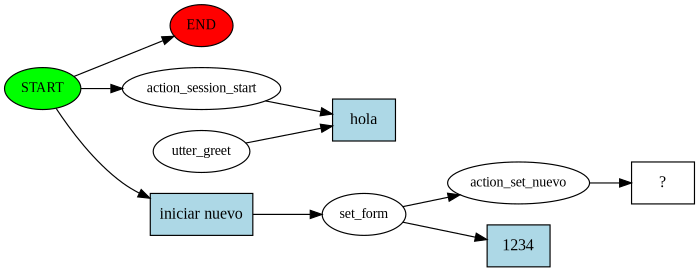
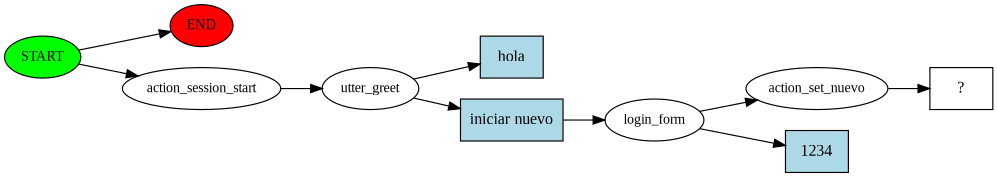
edge "action_session_start" -> "hola": now "action_session_start" -> "utter_greet"
edge "START" -> "iniciar nuevo": now "utter_greet" -> "iniciar nuevo"
node "set_form": label "set_form" -> "login_form"
